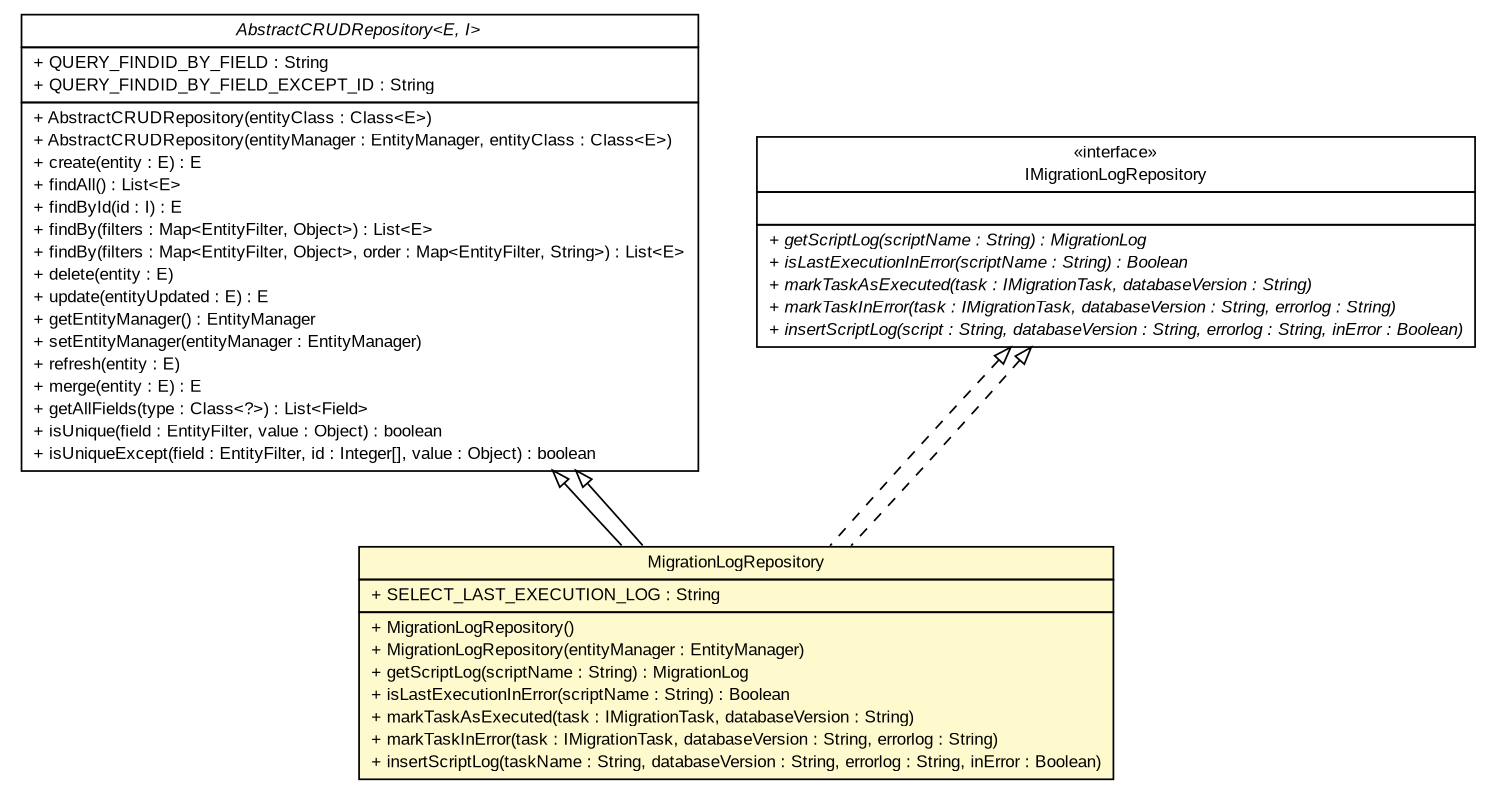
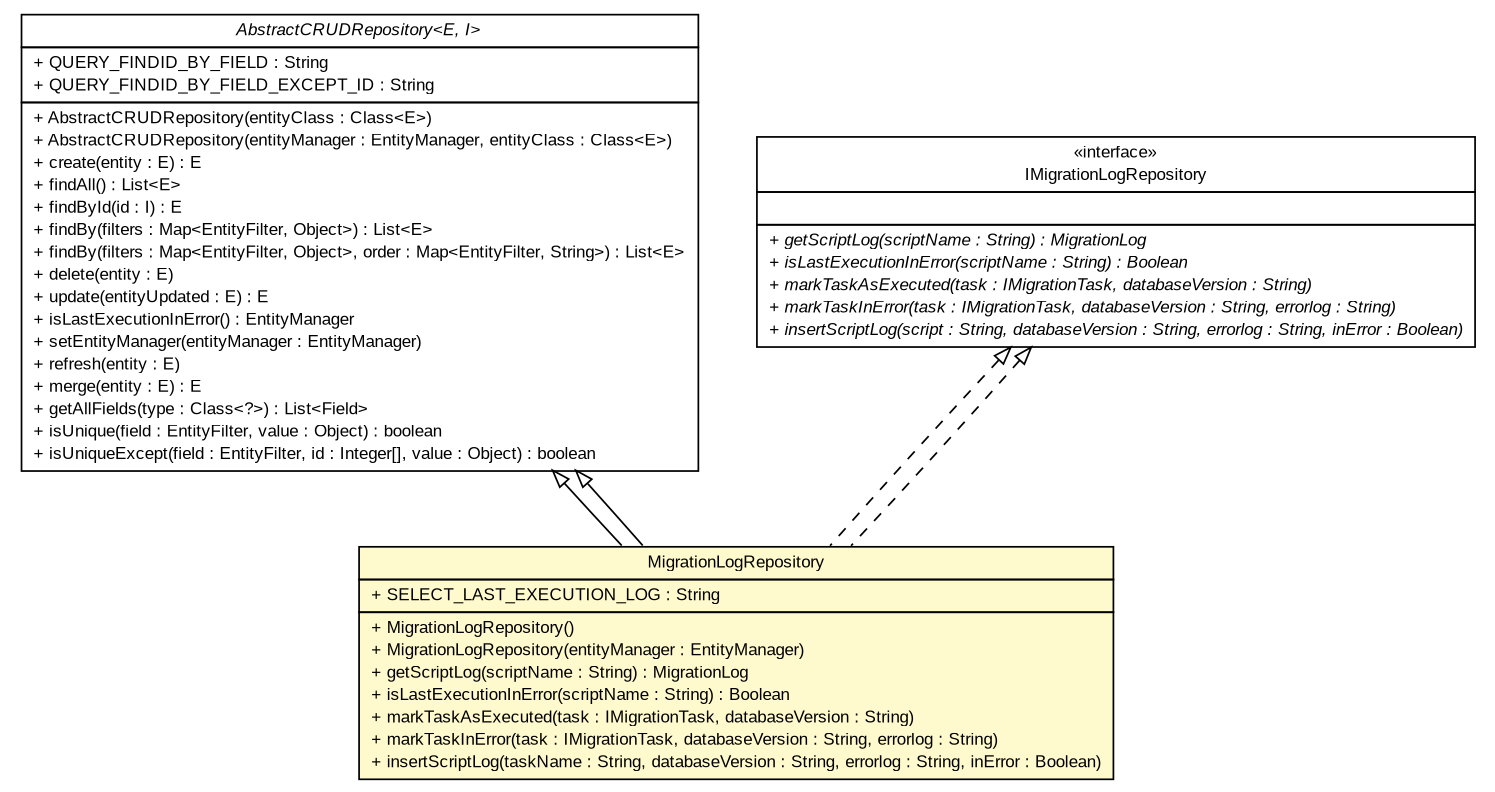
node "AbstractCRUDRepository<E, I>": text "+ getEntityManager() : EntityManager" -> "+ isLastExecutionInError() : EntityManager"
